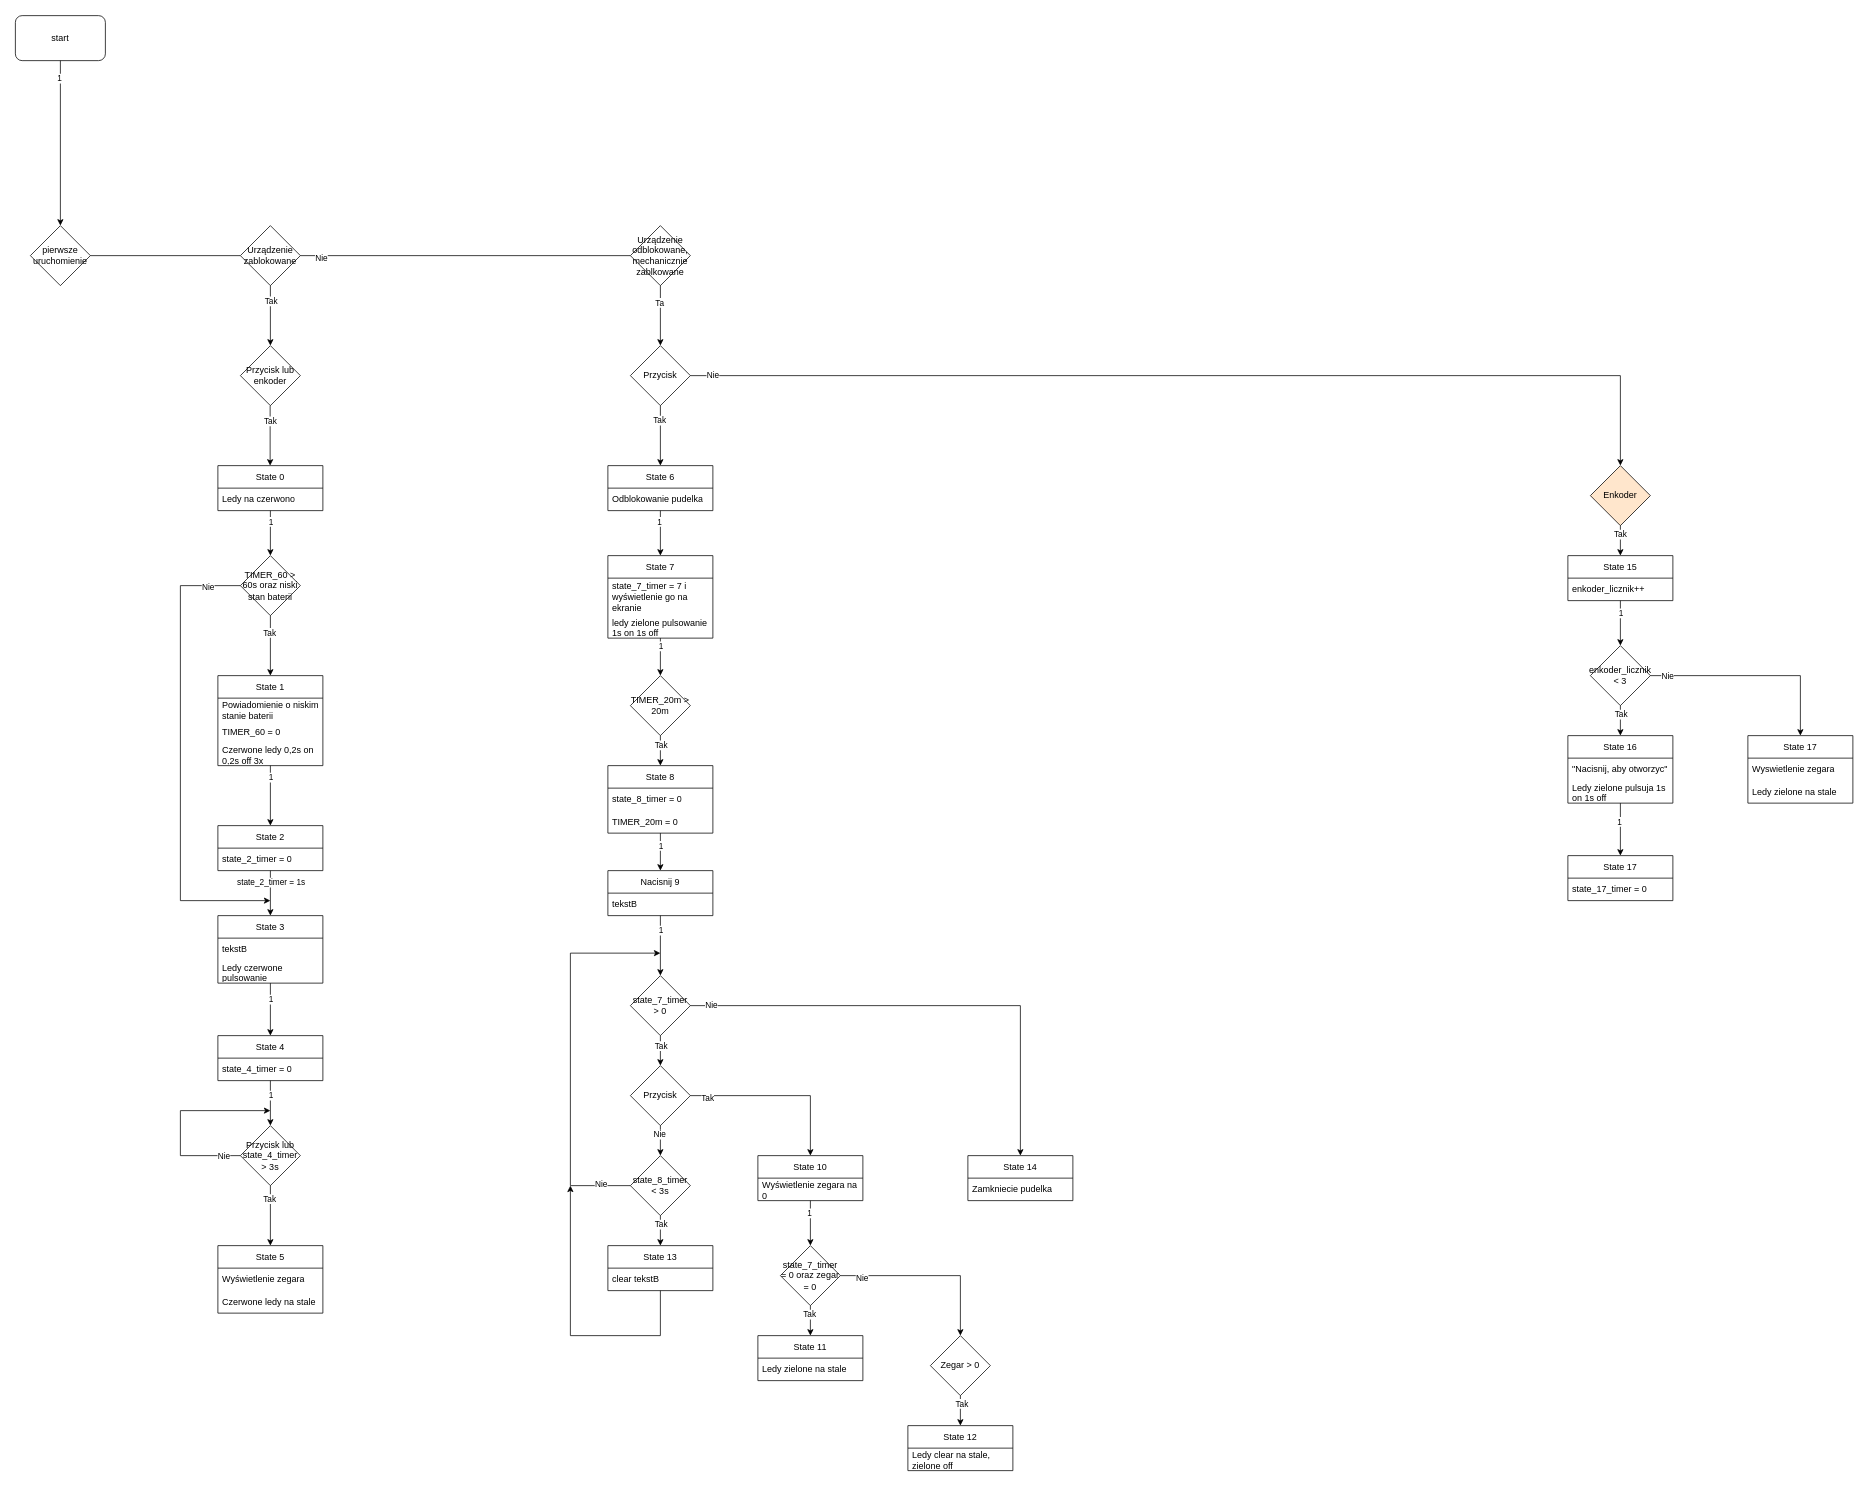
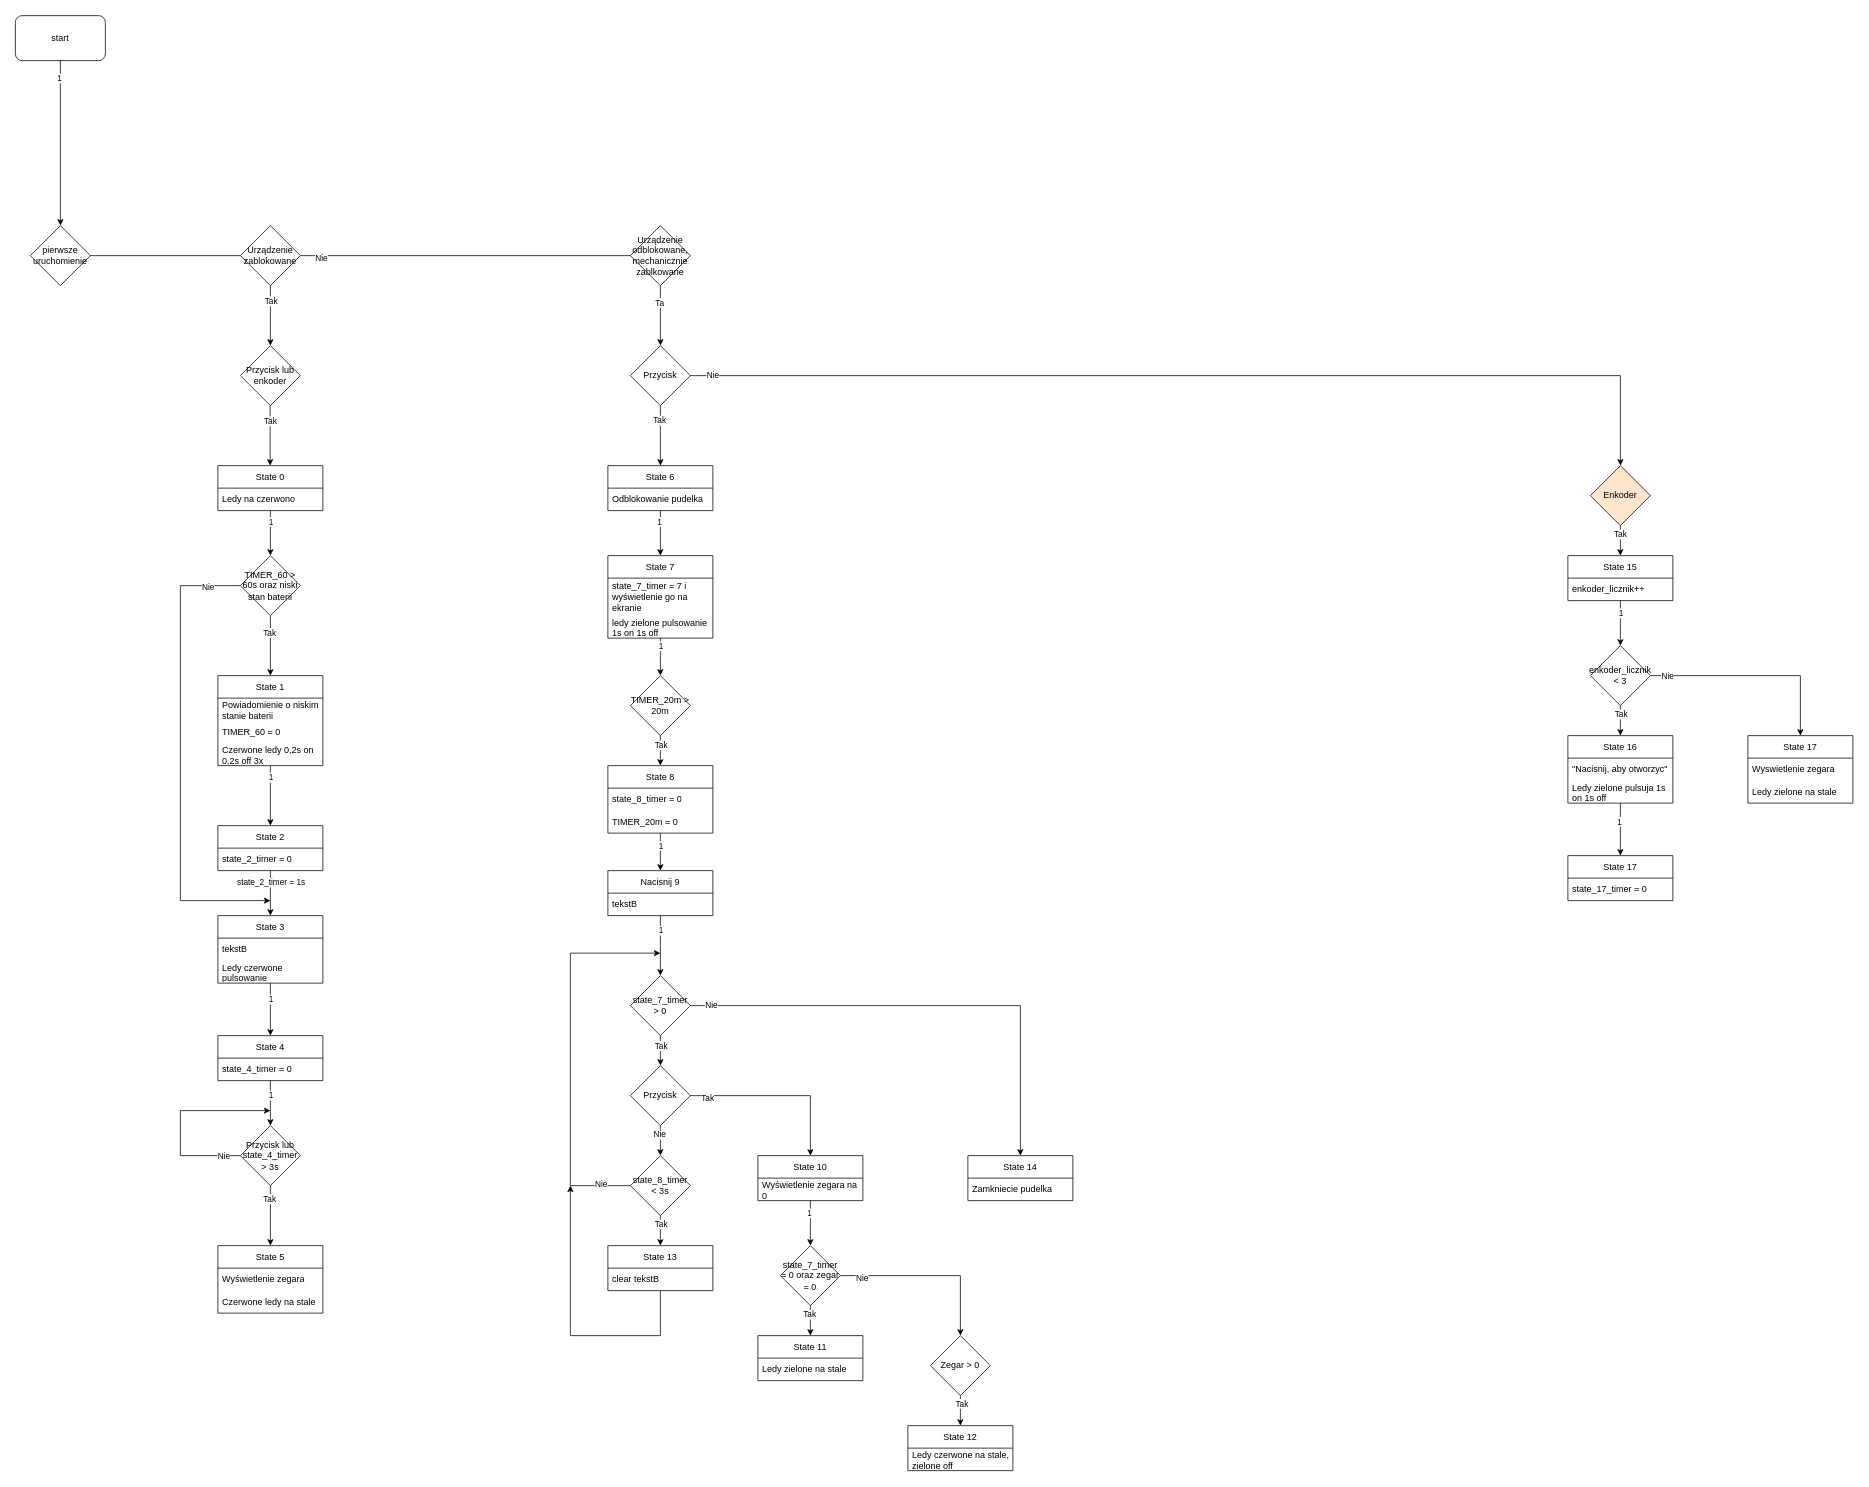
node "Ledy clear na stale, zielone off": label "Ledy clear na stale, zielone off" -> "Ledy czerwone na stale, zielone off"
